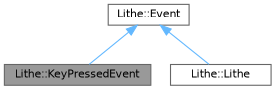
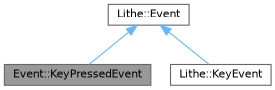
node "Lithe::KeyPressedEvent": label "Lithe::KeyPressedEvent" -> "Event::KeyPressedEvent"
node "Lithe::Lithe": label "Lithe::Lithe" -> "Lithe::KeyEvent"
